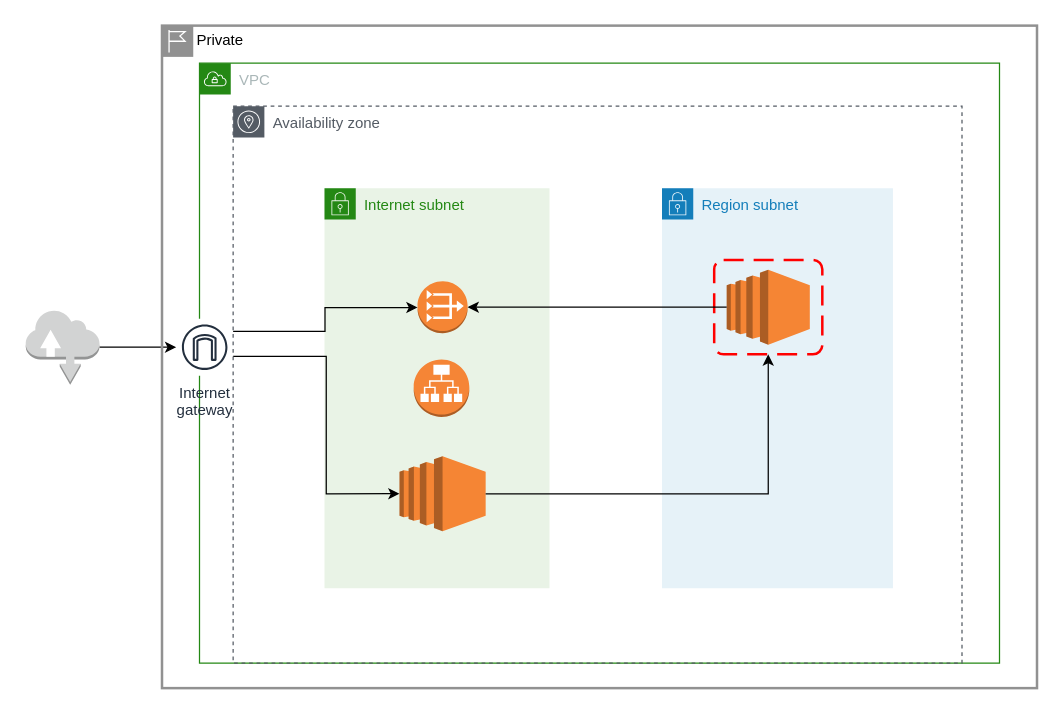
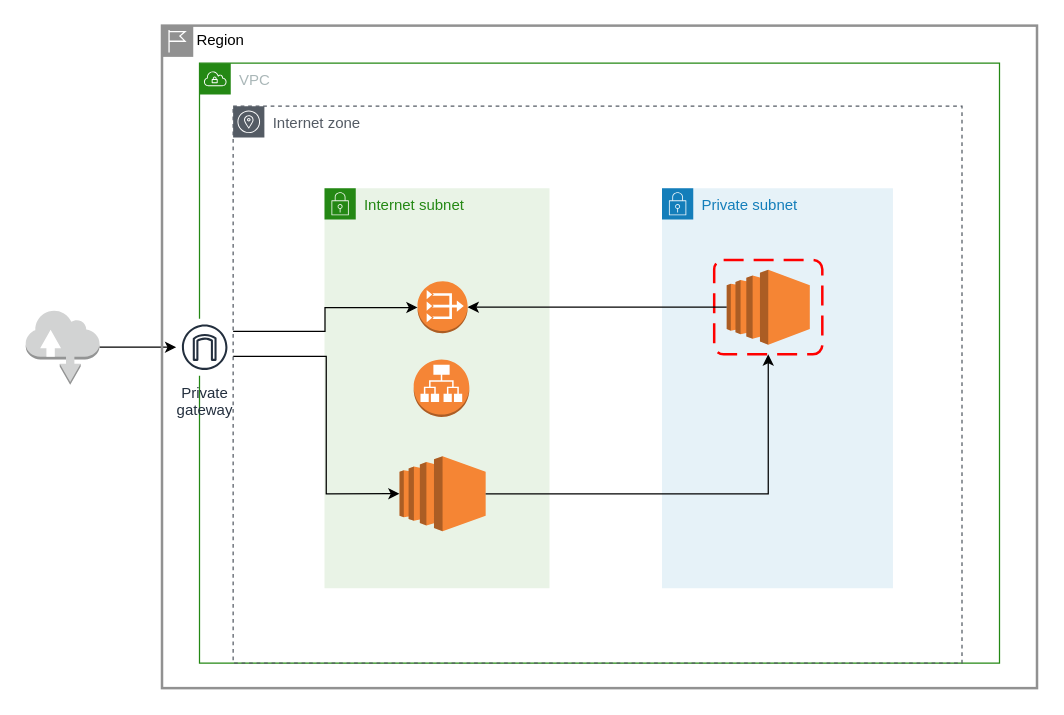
node "Private": label "Private" -> "Region"
node "Availability zone": label "Availability zone" -> "Internet zone"
node "Region subnet": label "Region subnet" -> "Private subnet"
node "Internet gateway": label "Internet gateway" -> "Private gateway"
